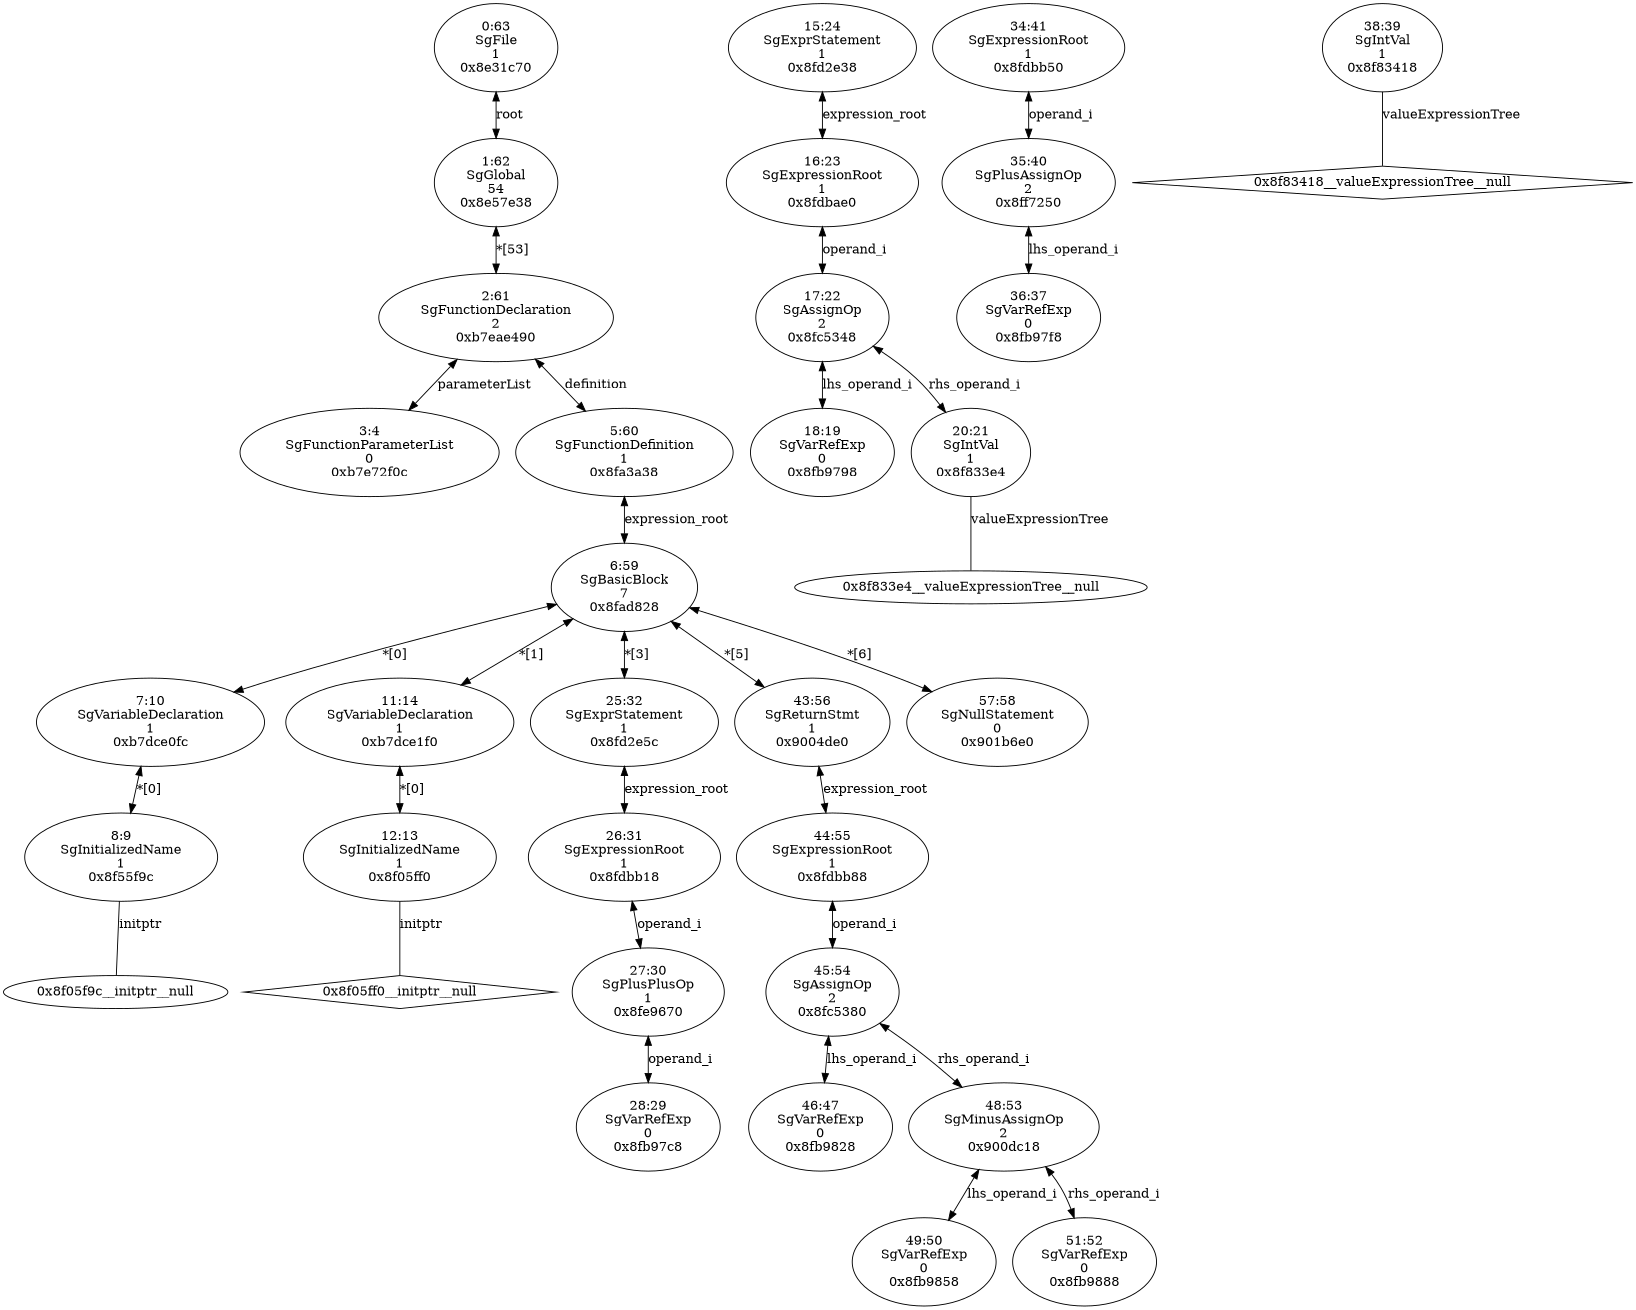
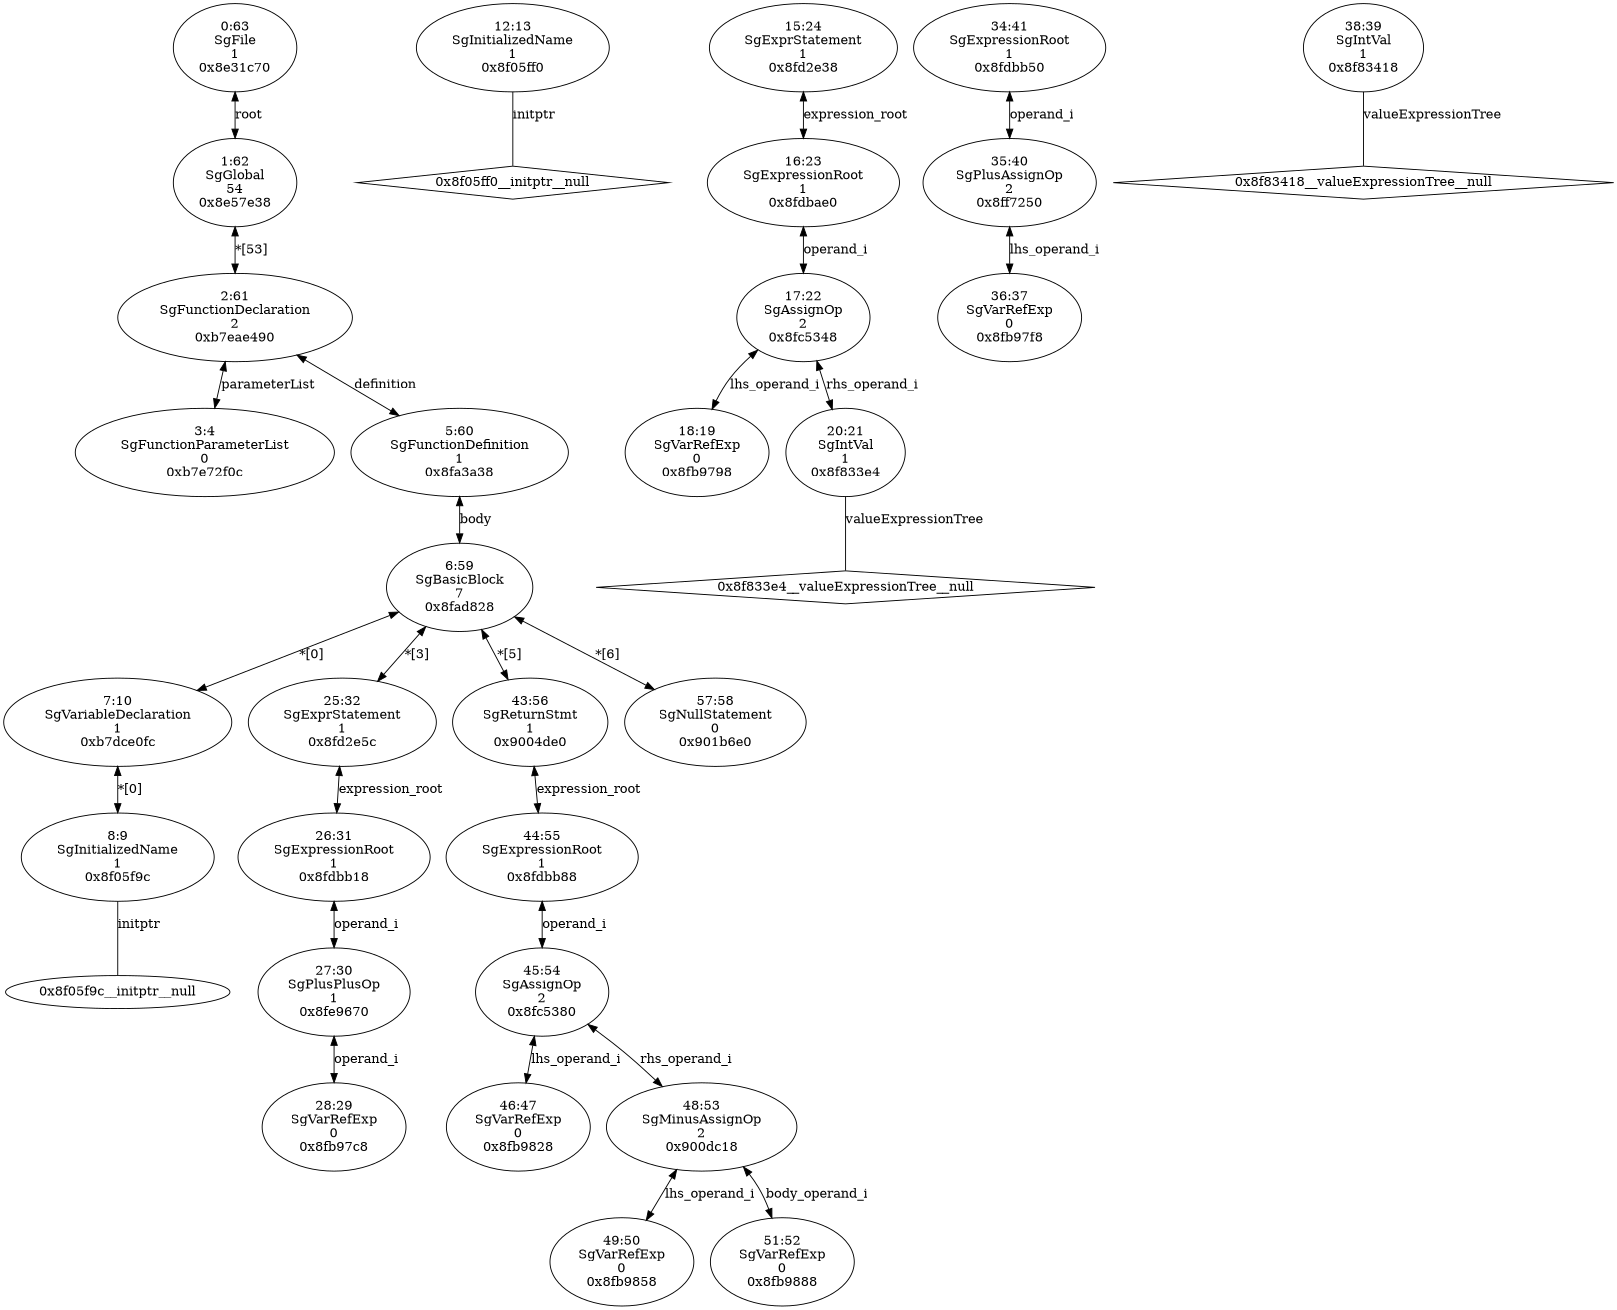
edge "5:60 SgFunctionDefinition 1 0x8fa3a38" -- "6:59 SgBasicBlock 7 0x8fad828": label "expression_root" -> "body"
node "0x8f833e4__valueExpressionTree__null": shape ellipse -> diamond
node "11:14 SgVariableDeclaration 1 0xb7dce1f0": removed
node "8:9 SgInitializedName 1 0x8f55f9c": label "8:9 SgInitializedName 1 0x8f55f9c" -> "8:9 SgInitializedName 1 0x8f05f9c"
edge "48:53 SgMinusAssignOp 2 0x900dc18" -- "51:52 SgVarRefExp 0 0x8fb9888": label "rhs_operand_i" -> "body_operand_i"
